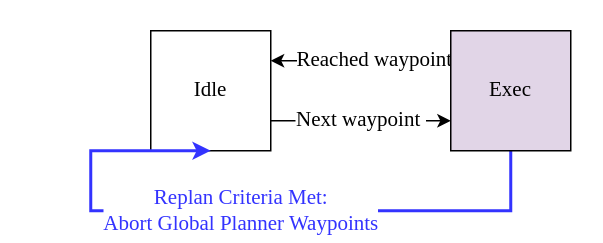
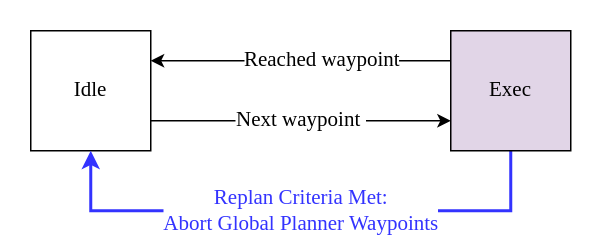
node "Idle": moved (211, 91) -> (91, 91)
